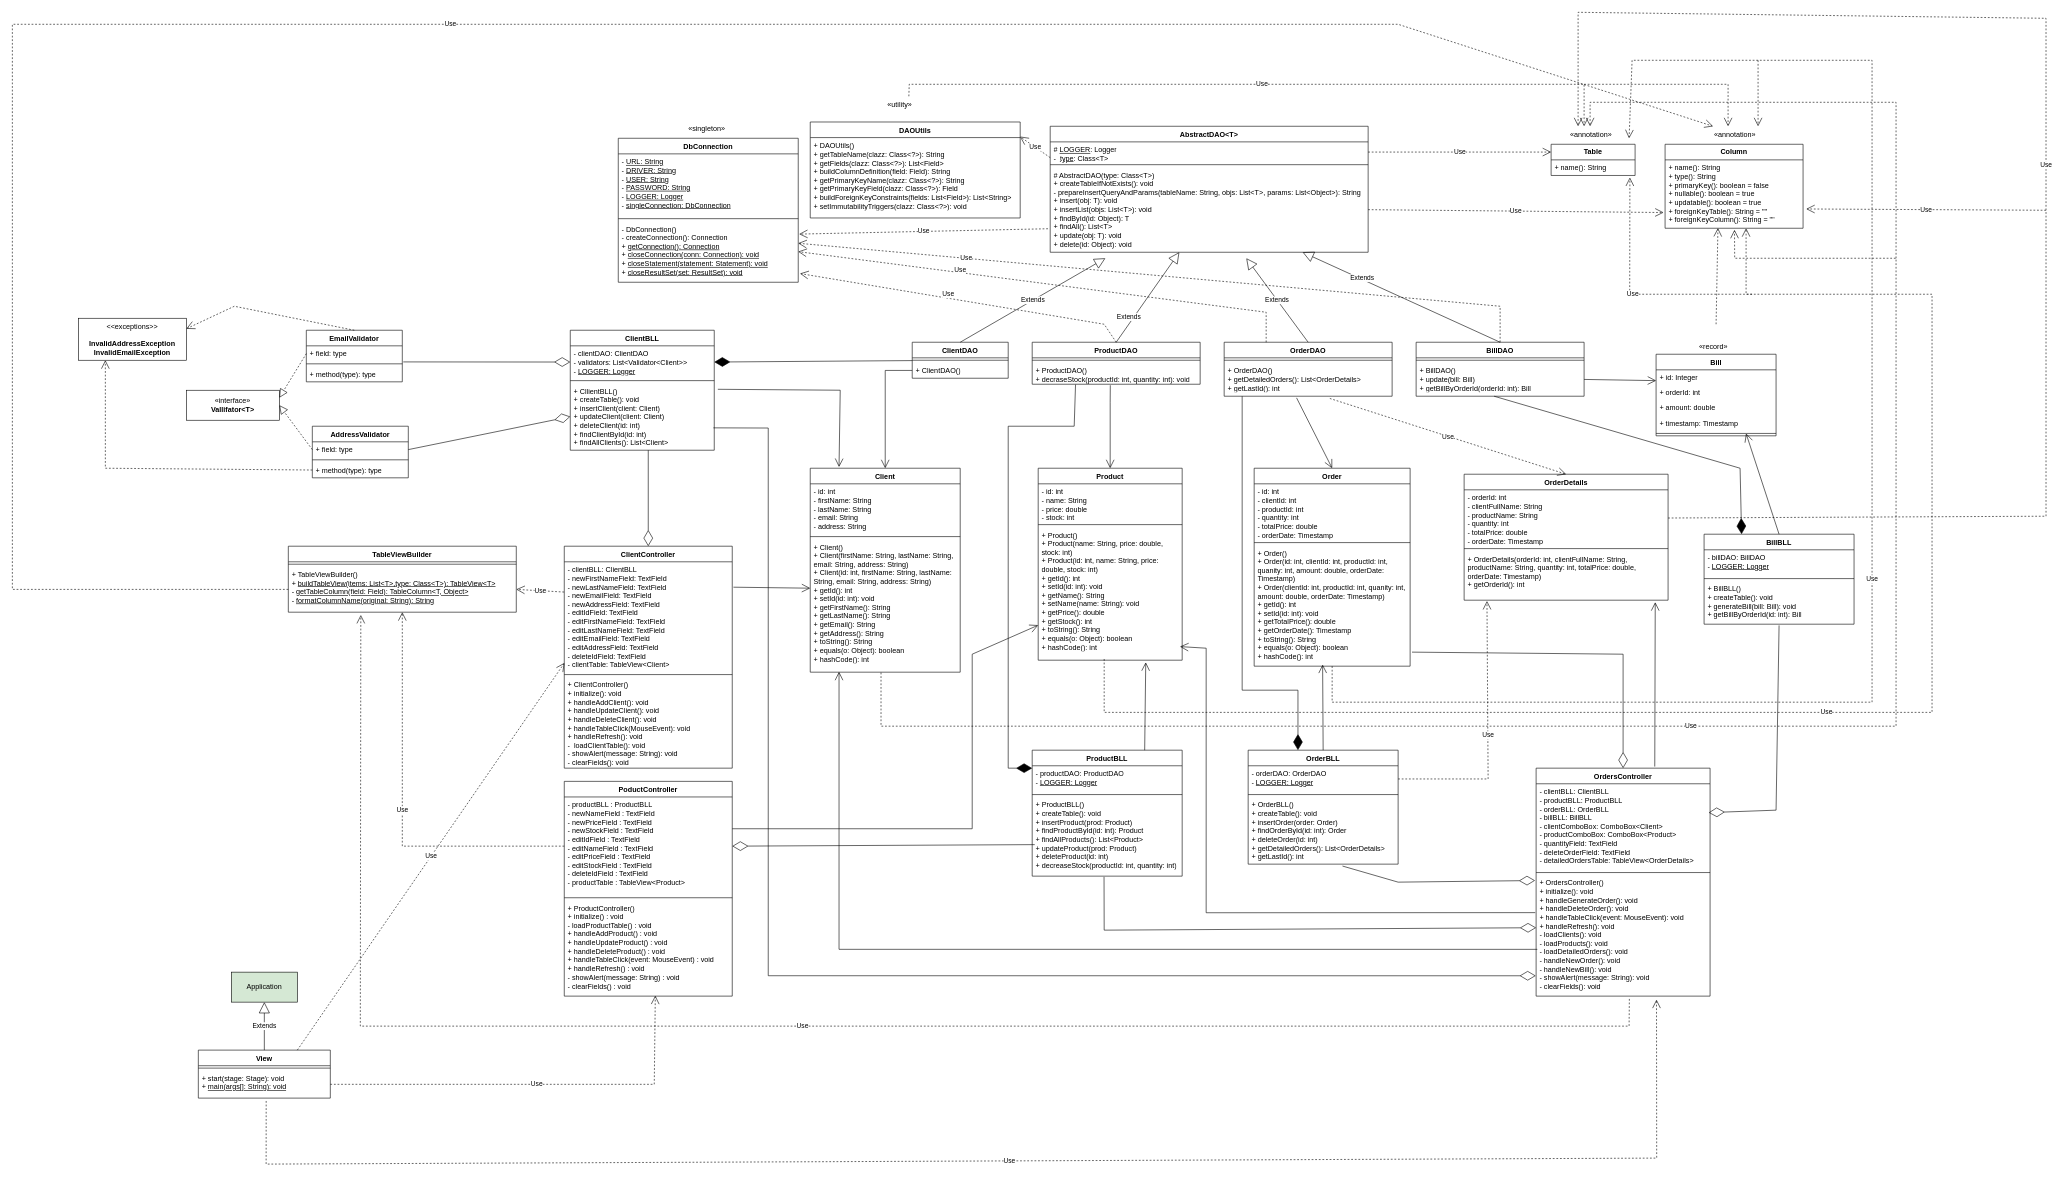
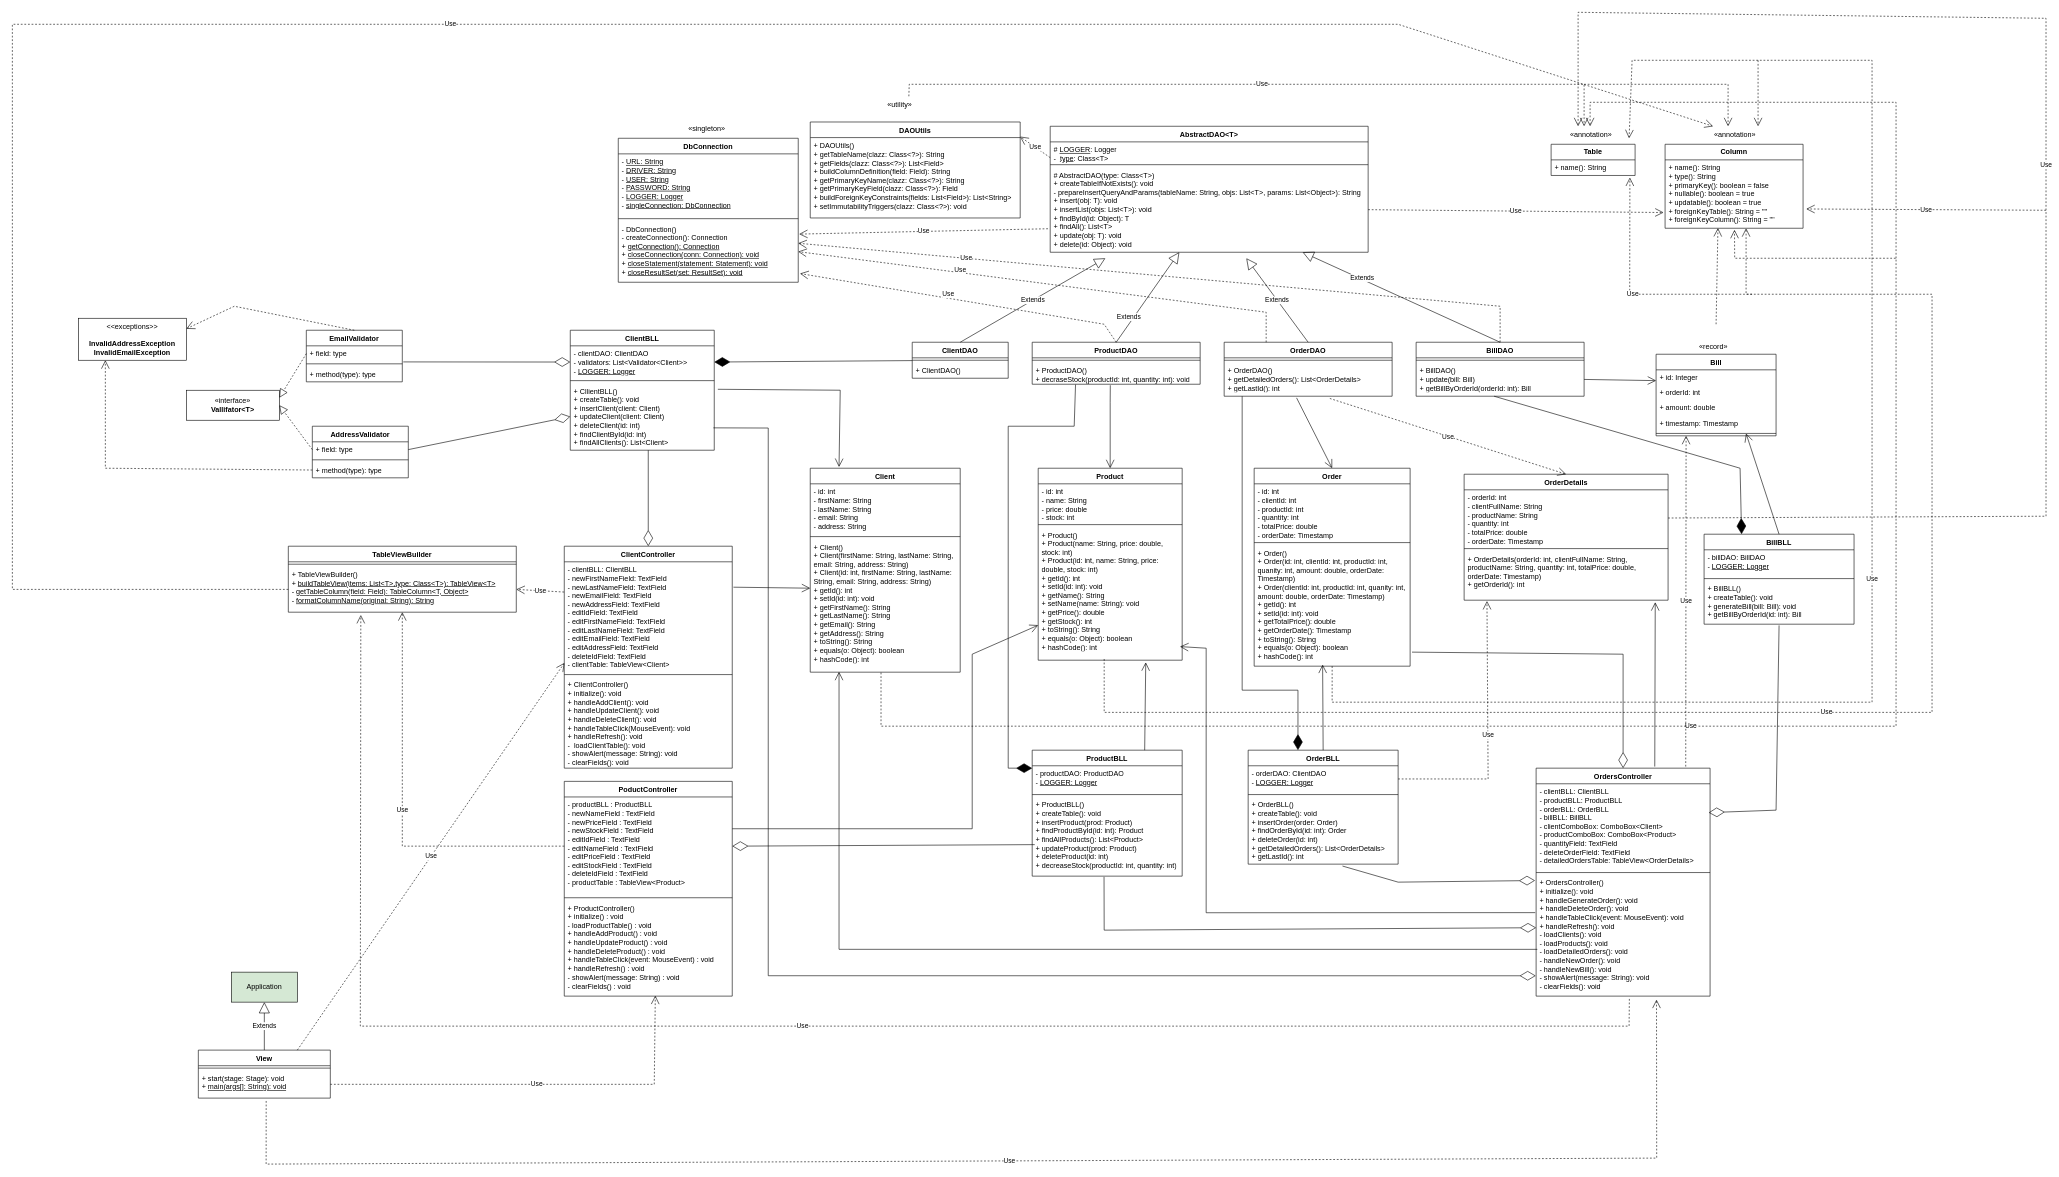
edge "# LOGGER: Logger - type: Class<T>" -> "Table": removed, label "Use"
edge "+ ClientDAO()" -> "Client": removed
edge "OrdersController" -> "Bill": added, label "Use"
node "- orderDAO: OrderDAO - LOGGER: Logger": label "- orderDAO: OrderDAO - LOGGER: Logger" -> "- orderDAO: ClientDAO - LOGGER: Logger"
